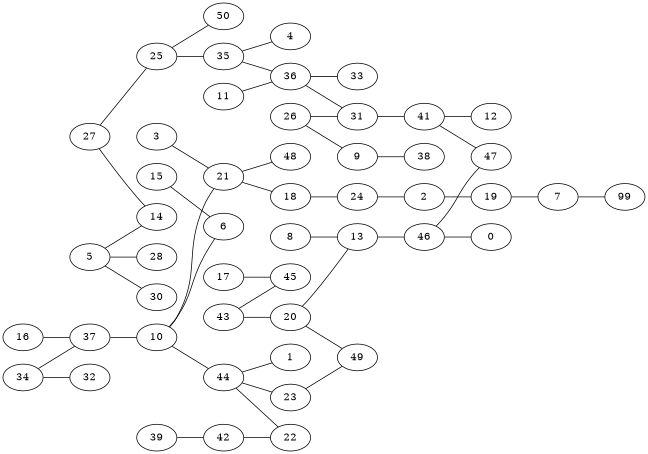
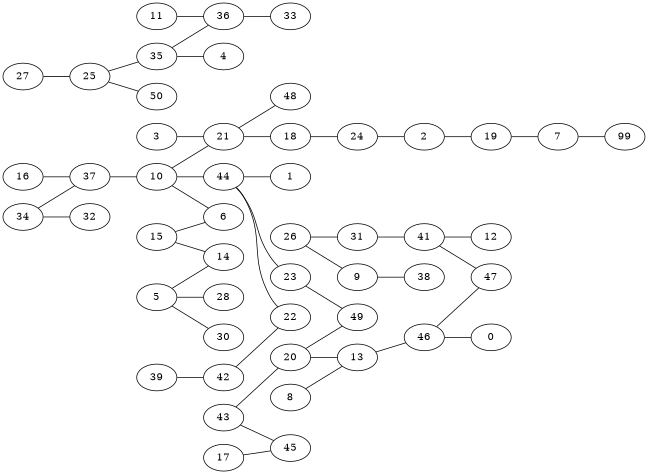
edge "36" -- "31": removed
edge "27" -- "14": now "15" -- "14"
